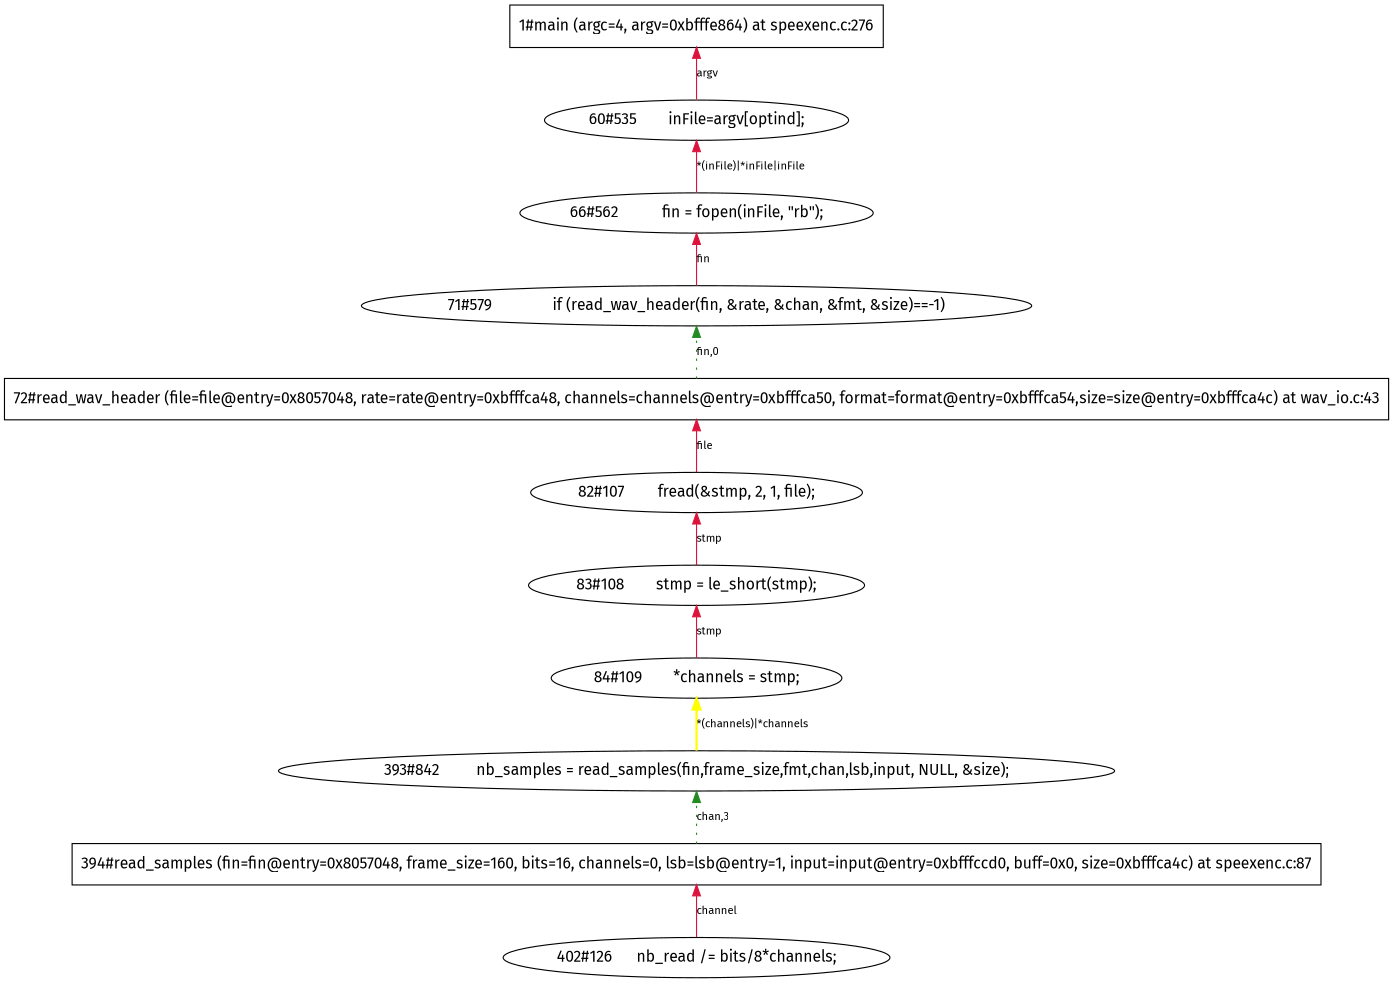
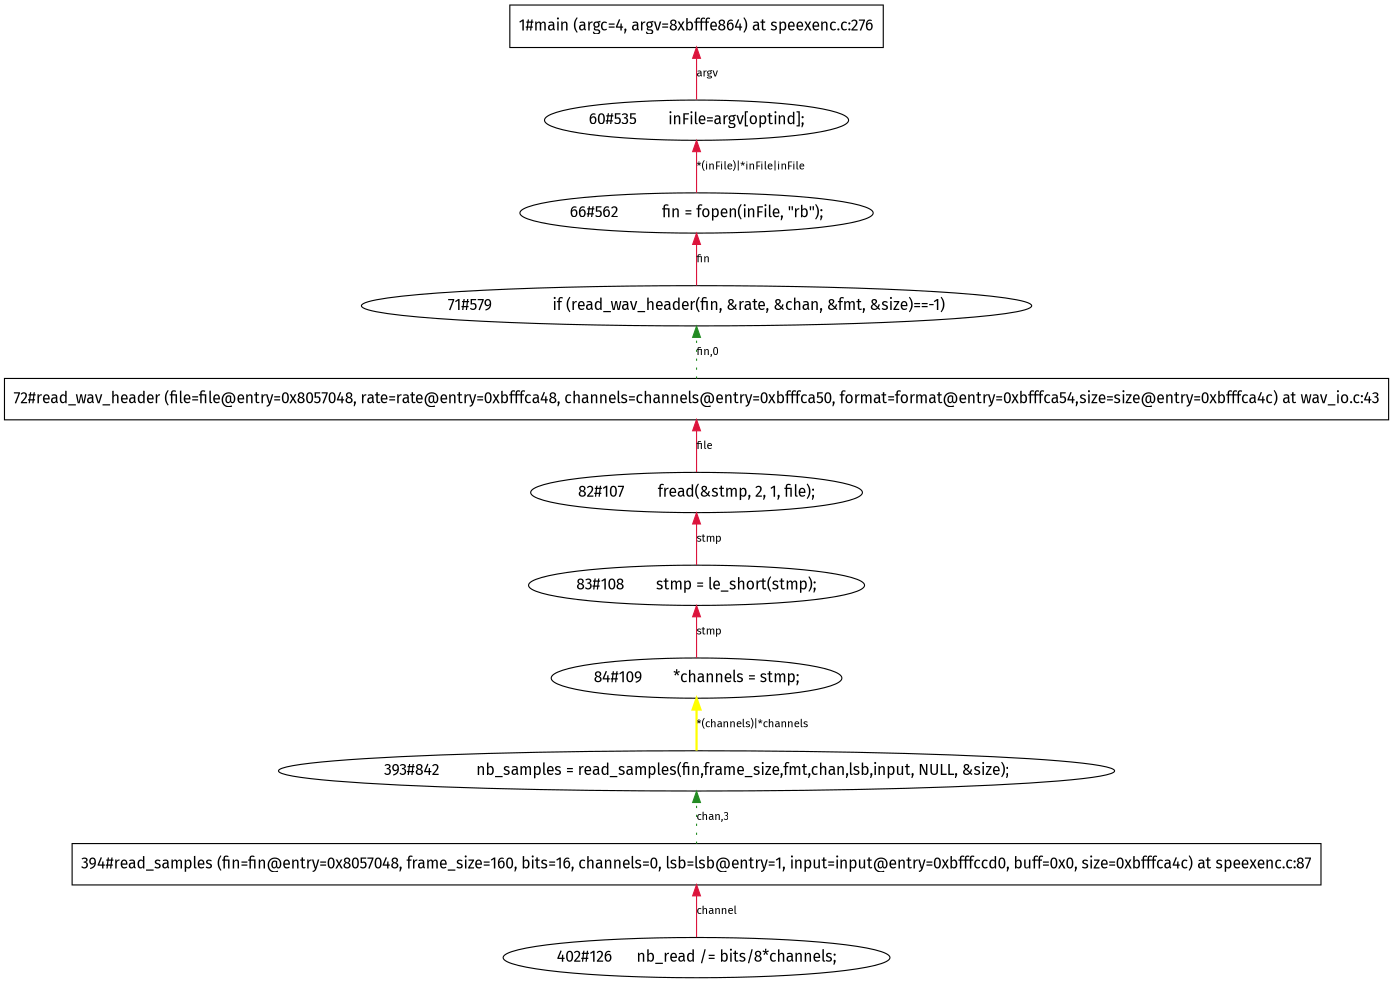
node "1#main (argc=4, argv=0xbfffe864) at speexenc.c:276": label "1#main (argc=4, argv=0xbfffe864) at speexenc.c:276" -> "1#main (argc=4, argv=8xbfffe864) at speexenc.c:276"
